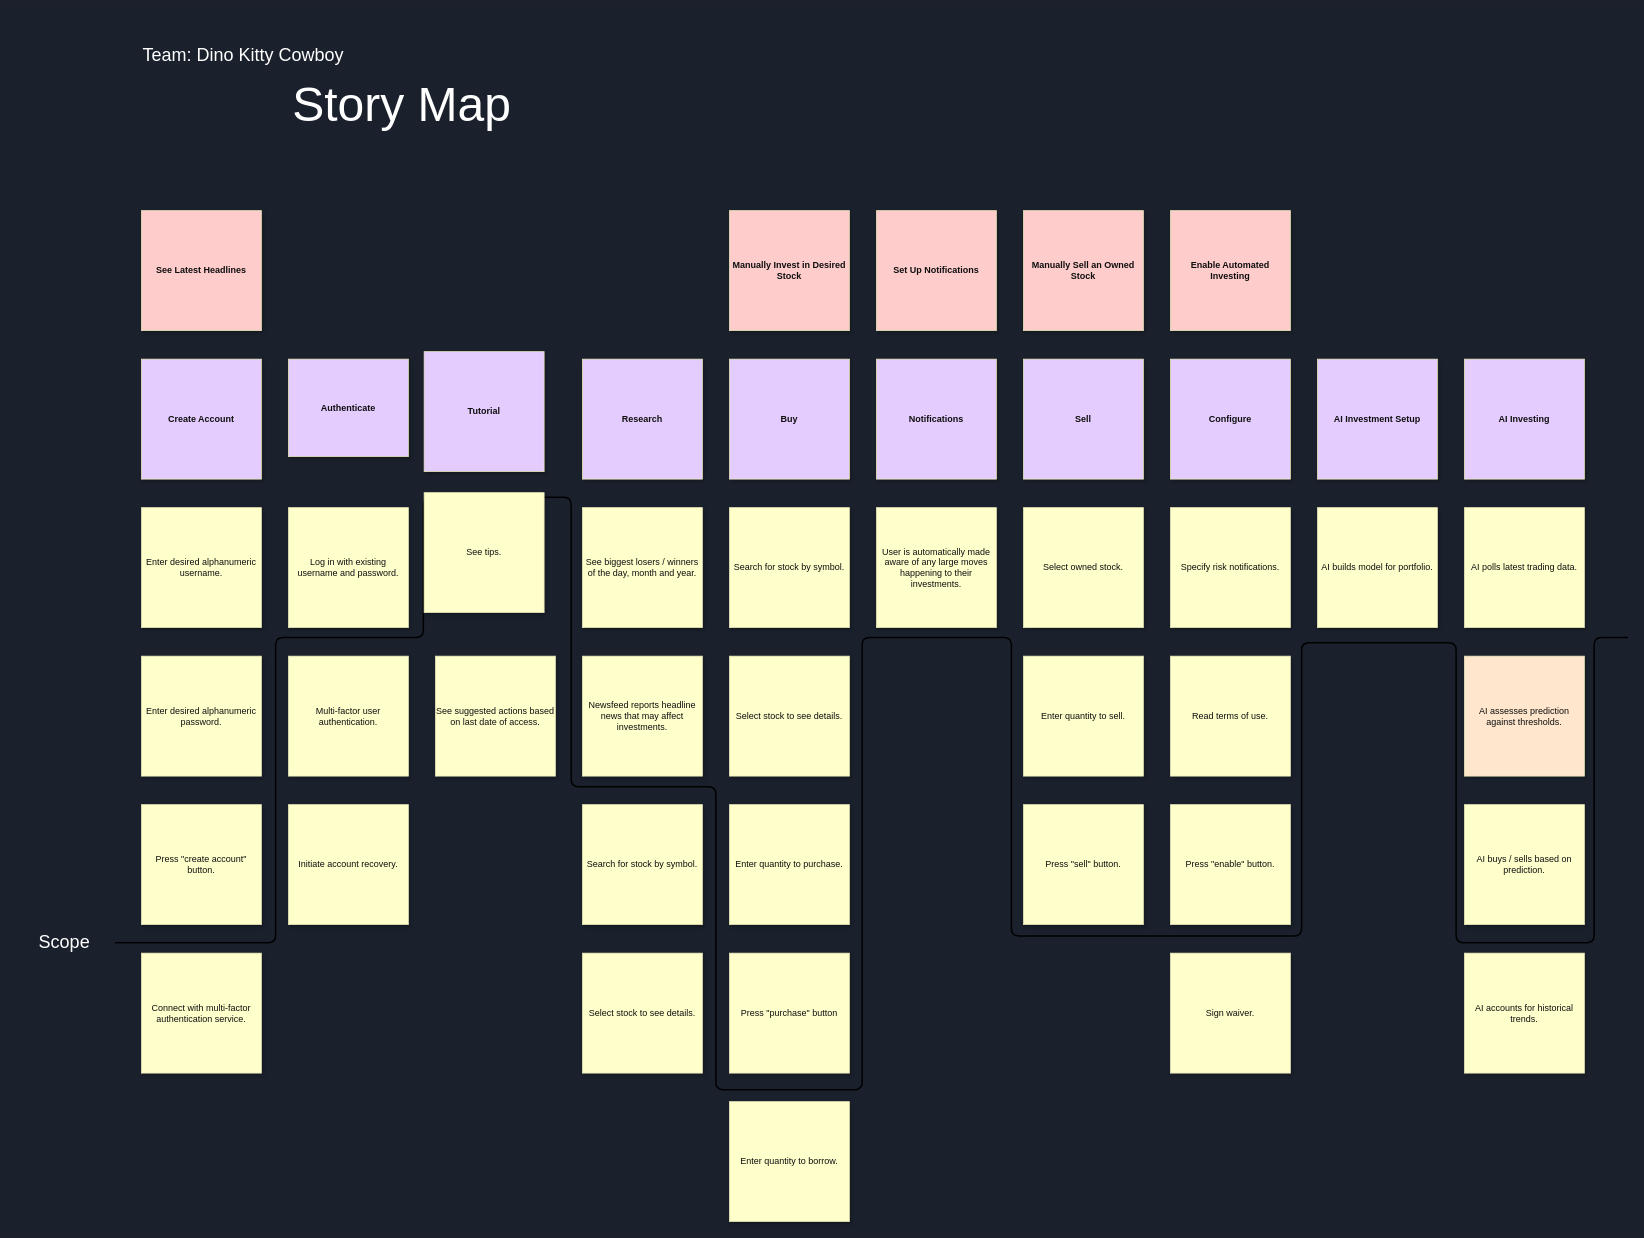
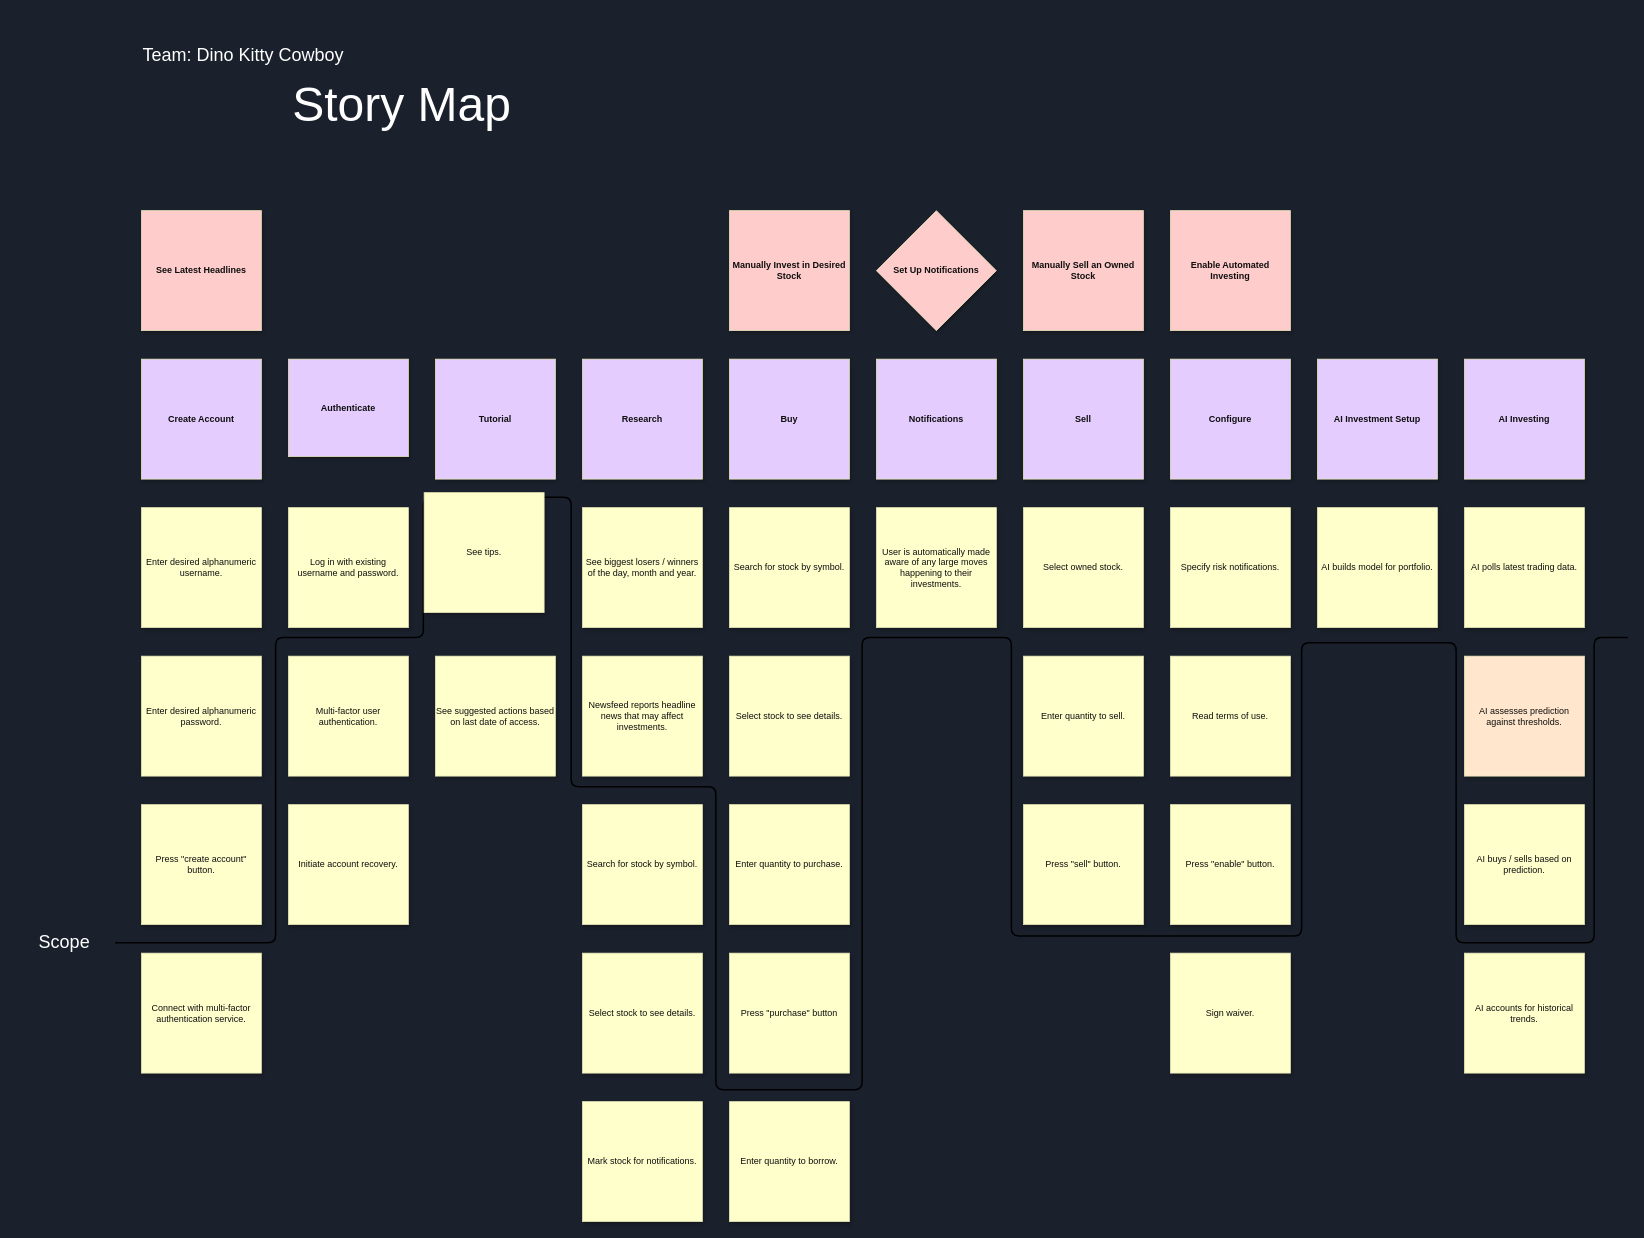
node "Set Up Notifications": shape rectangle -> diamond
node "Tutorial": moved (484, 411) -> (495, 419)
node "Mark stock for notifications.": added
